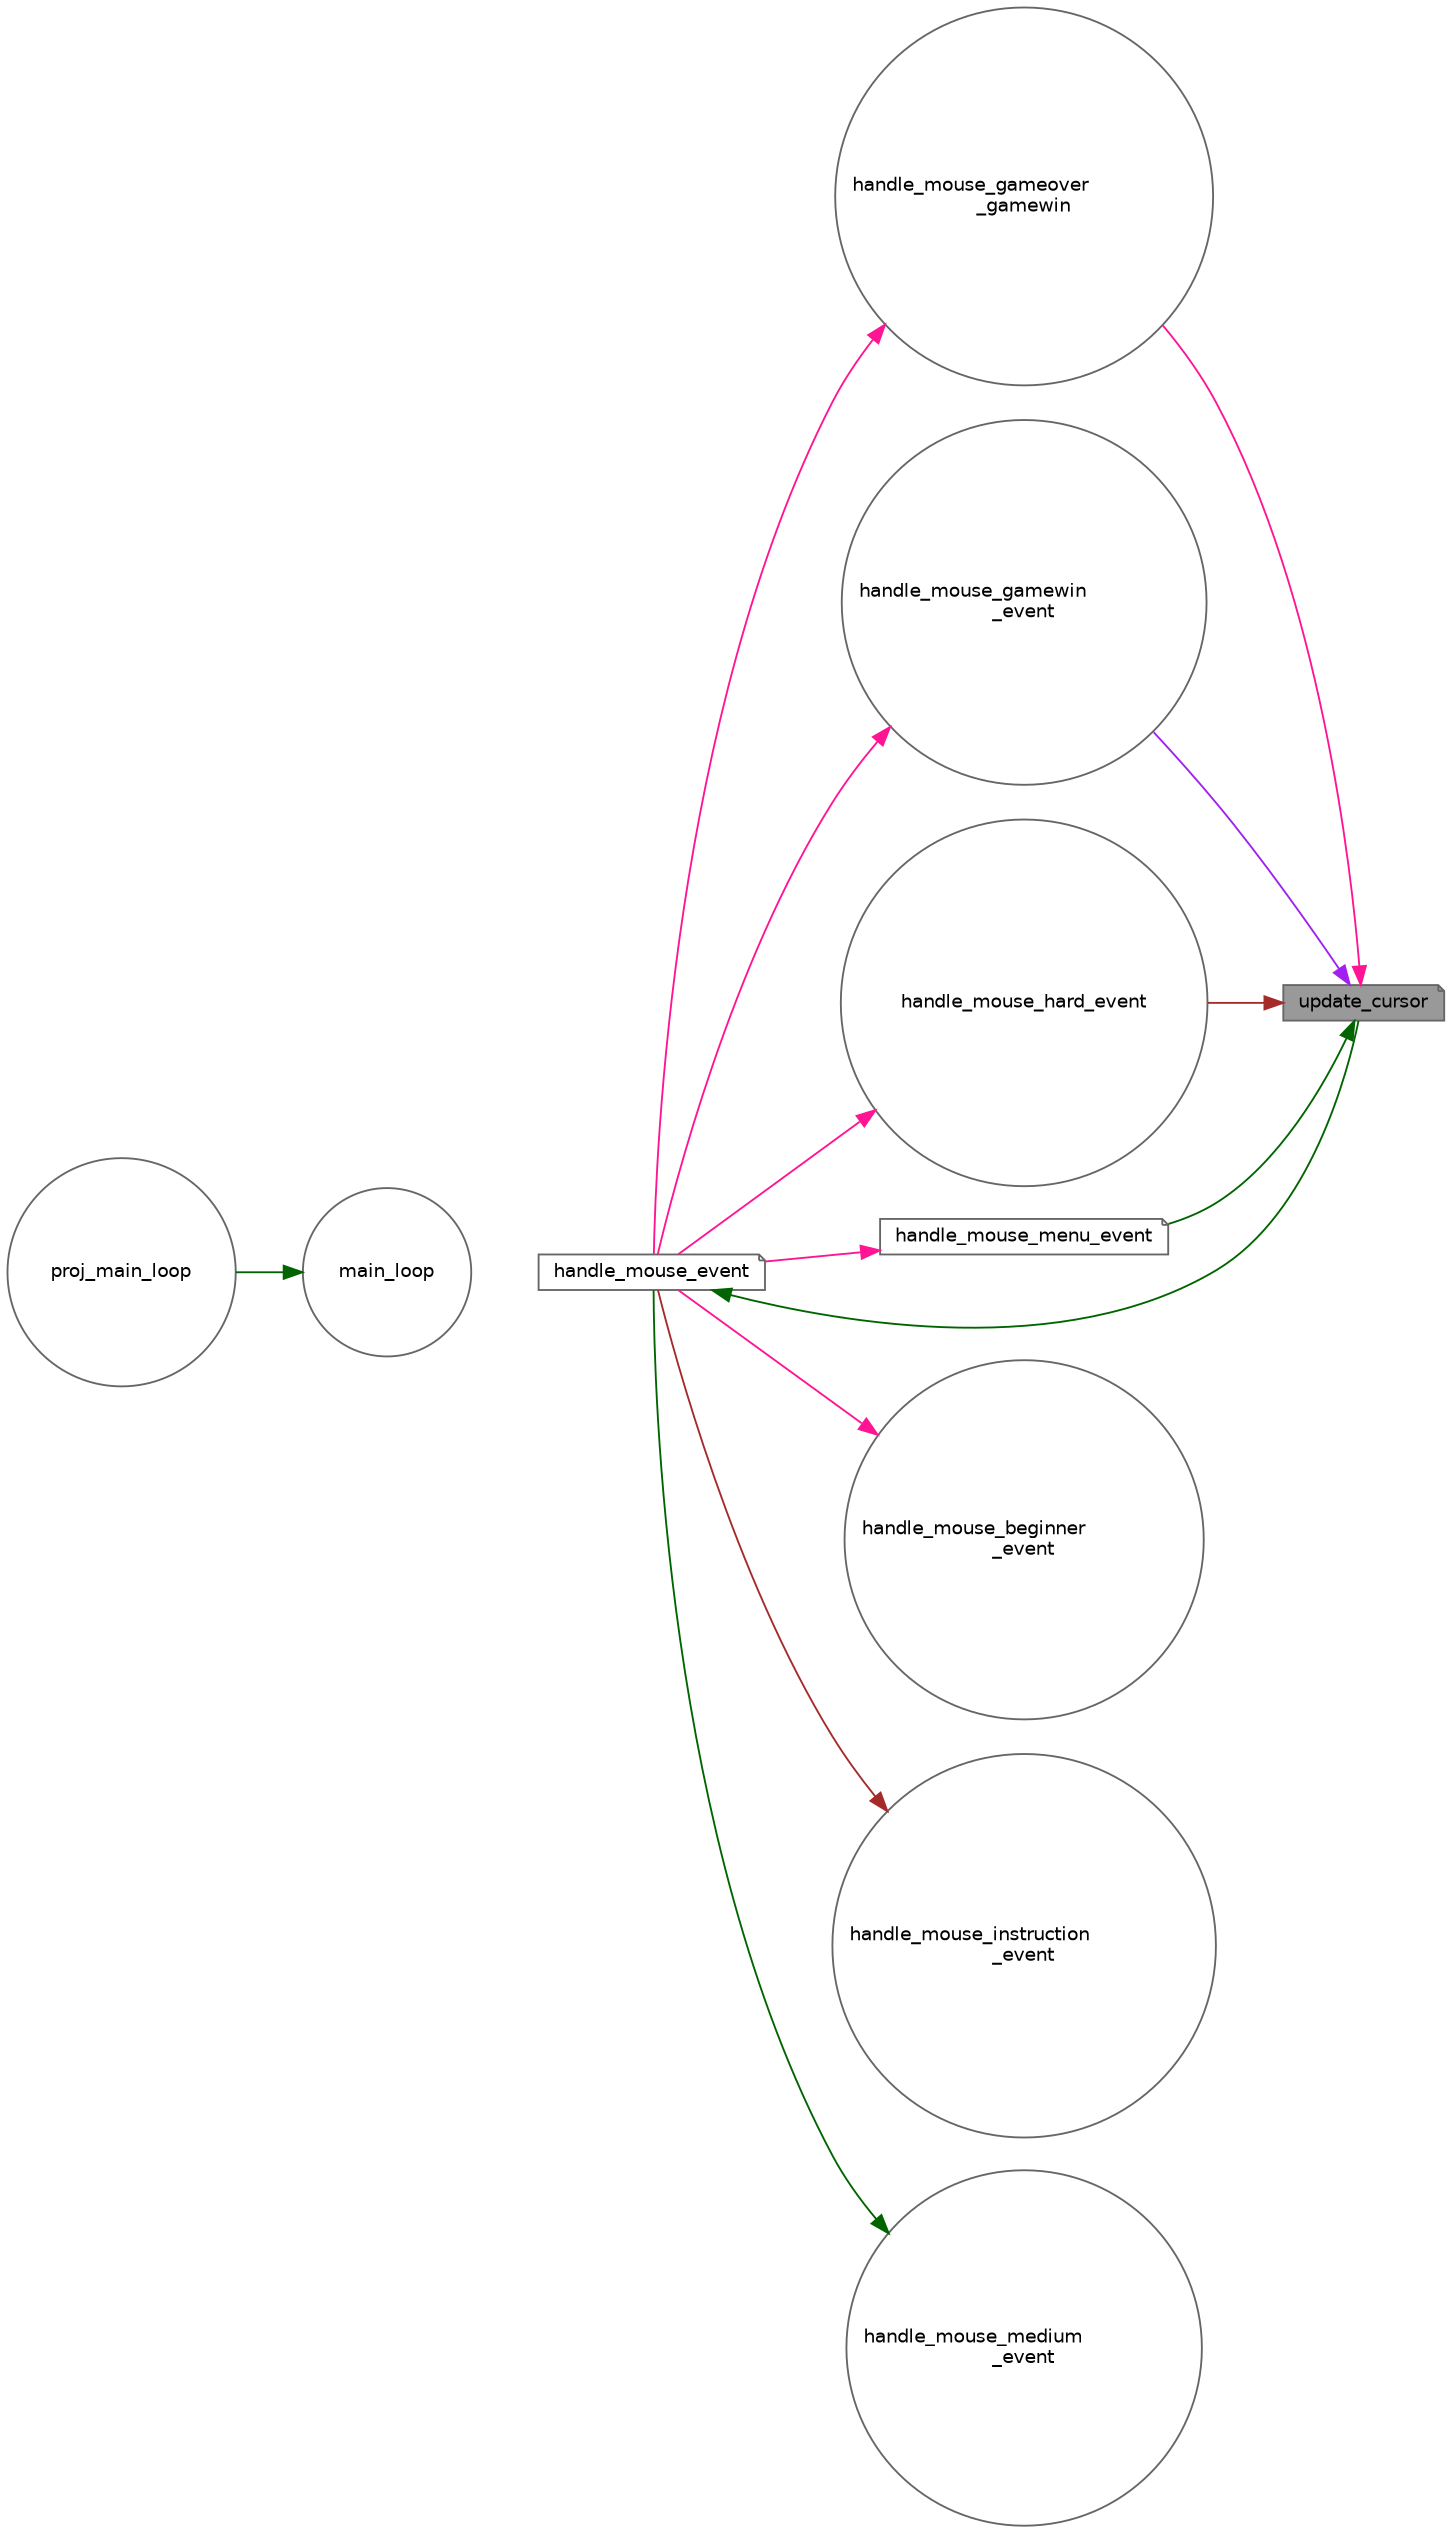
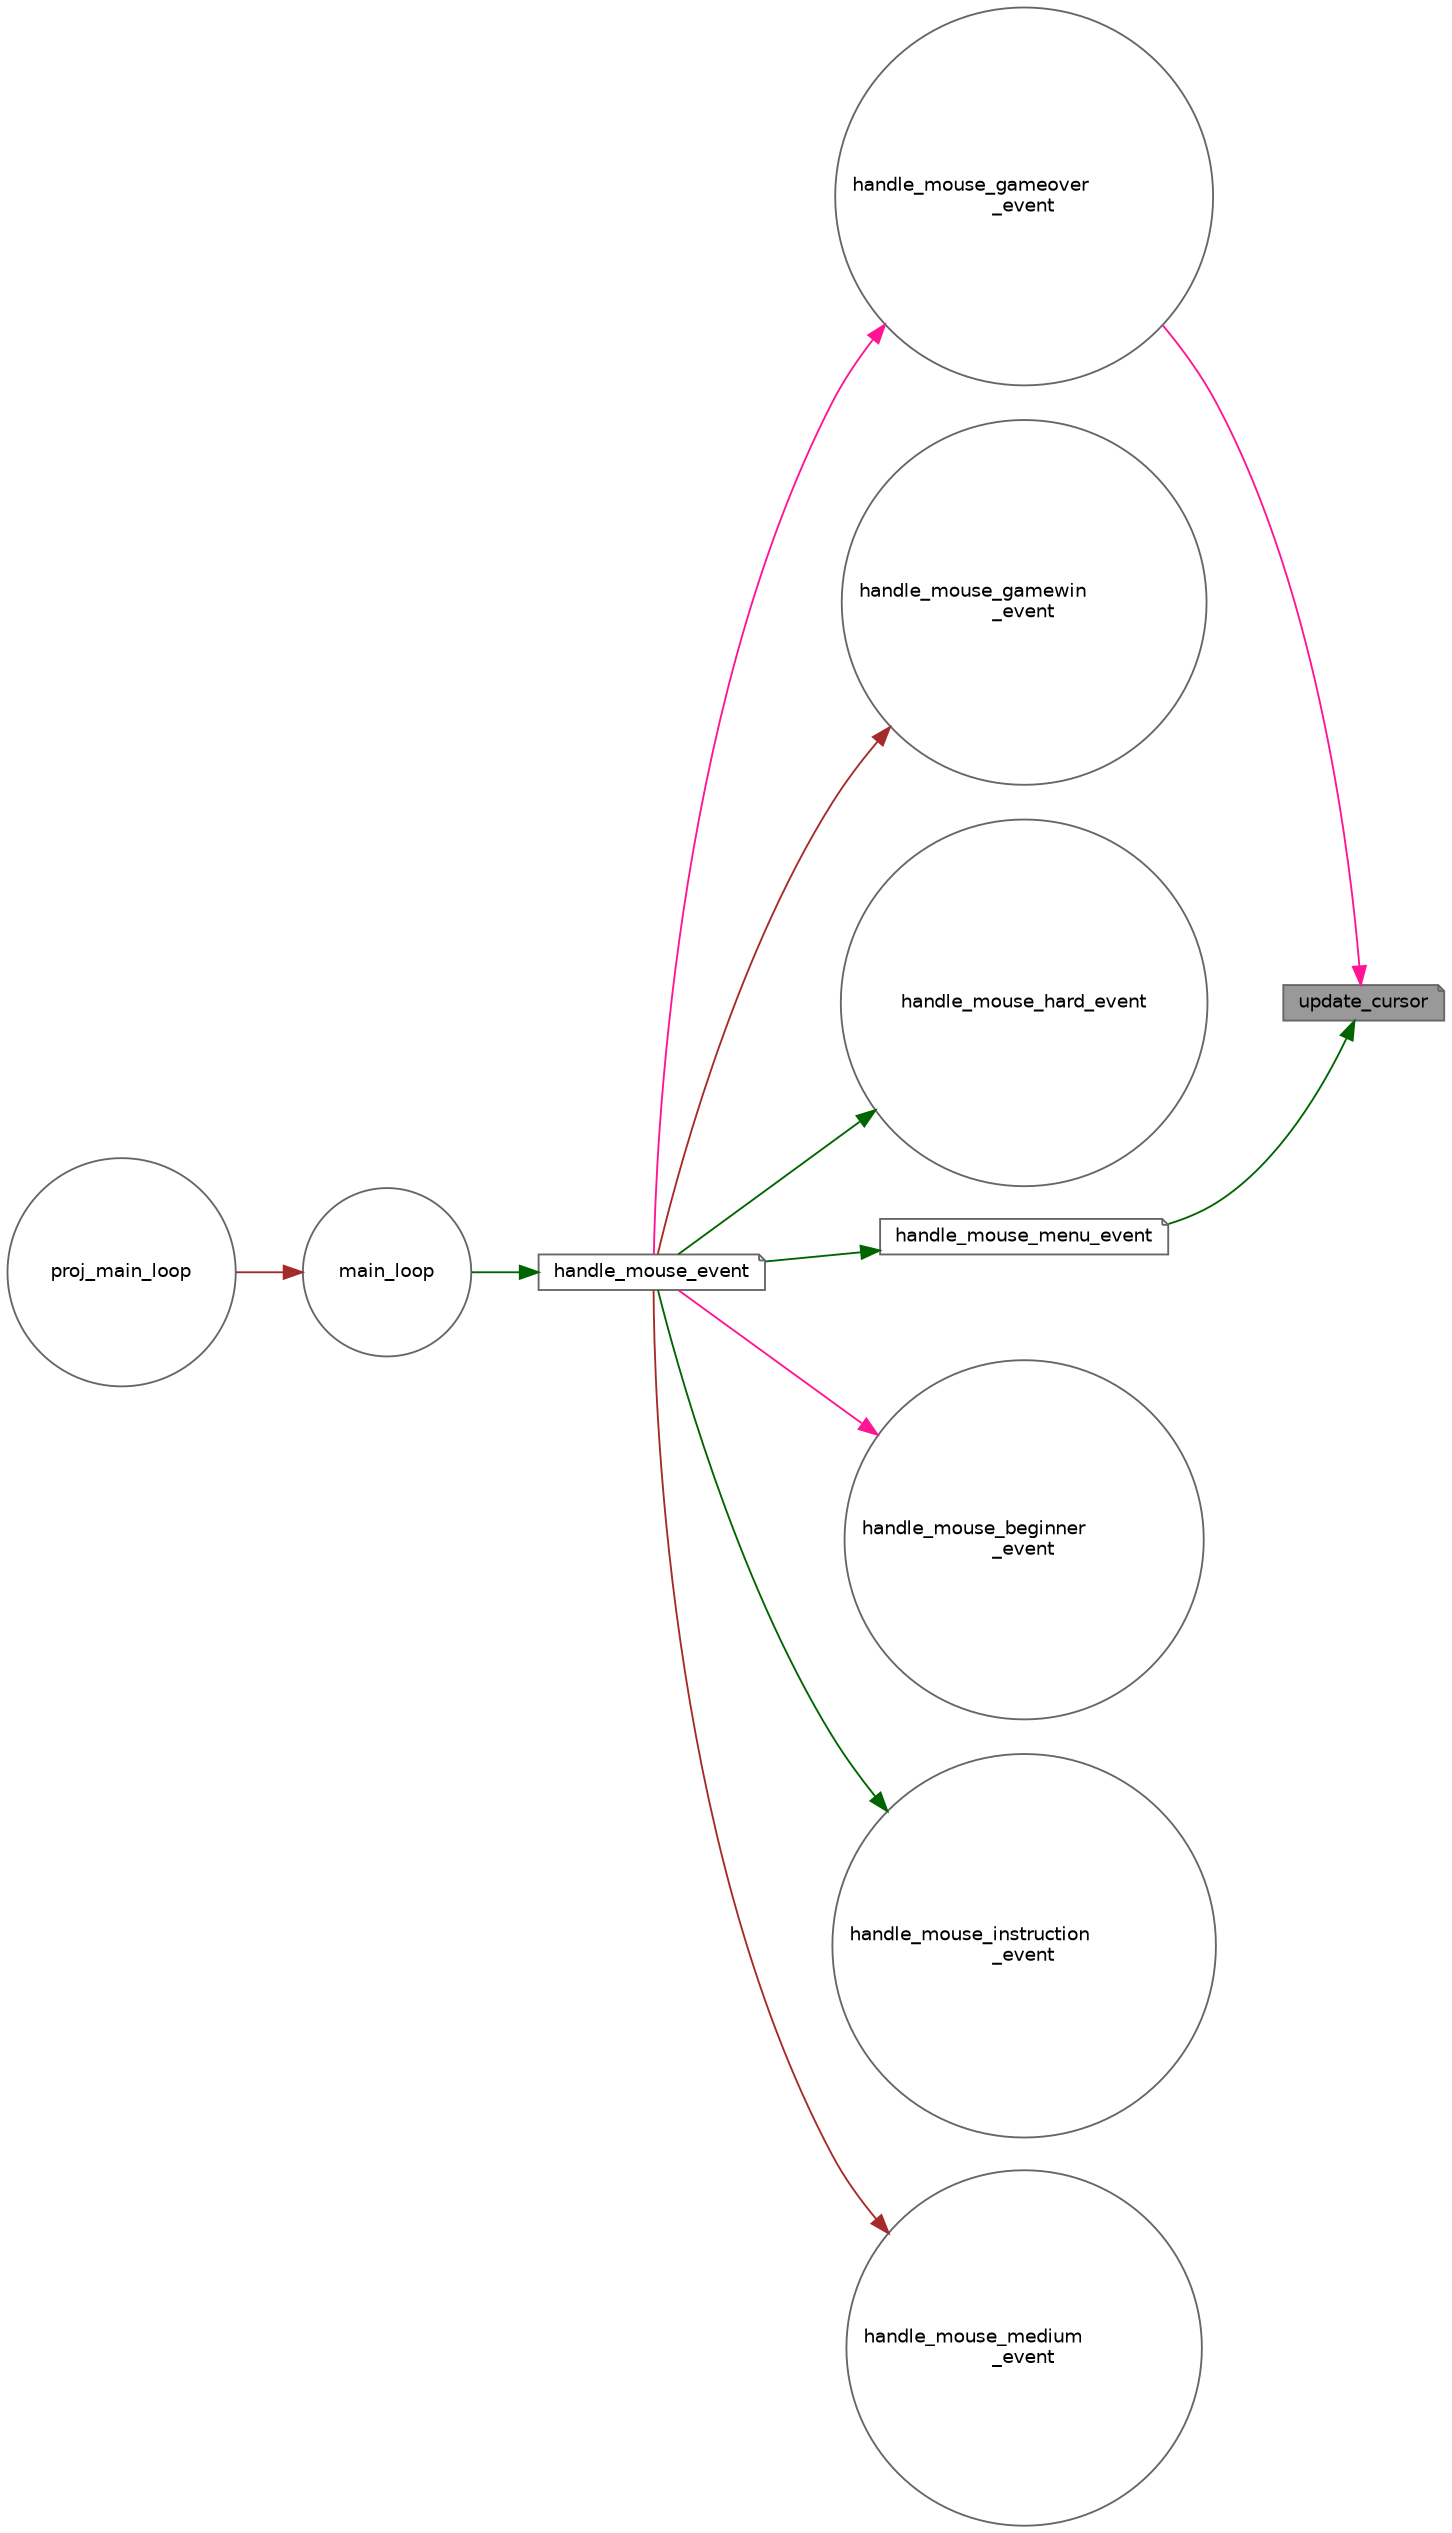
node "handle_mouse_gameover _gamewin": label "handle_mouse_gameover _gamewin" -> "handle_mouse_gameover _event"
edge "handle_mouse_gamewin _event" -> "update_cursor": removed
edge "handle_mouse_event" -> "handle_mouse_gamewin _event": color deeppink -> brown
edge "handle_mouse_hard_event" -> "update_cursor": removed
edge "handle_mouse_event" -> "handle_mouse_hard_event": color deeppink -> darkgreen
edge "handle_mouse_event" -> "handle_mouse_menu_event": color deeppink -> darkgreen
edge "proj_main_loop" -> "main_loop": color darkgreen -> brown
edge "update_cursor" -> "handle_mouse_event": now "main_loop" -> "handle_mouse_event"
edge "handle_mouse_event" -> "handle_mouse_instruction _event": color brown -> darkgreen
edge "handle_mouse_event" -> "handle_mouse_medium _event": color darkgreen -> brown
